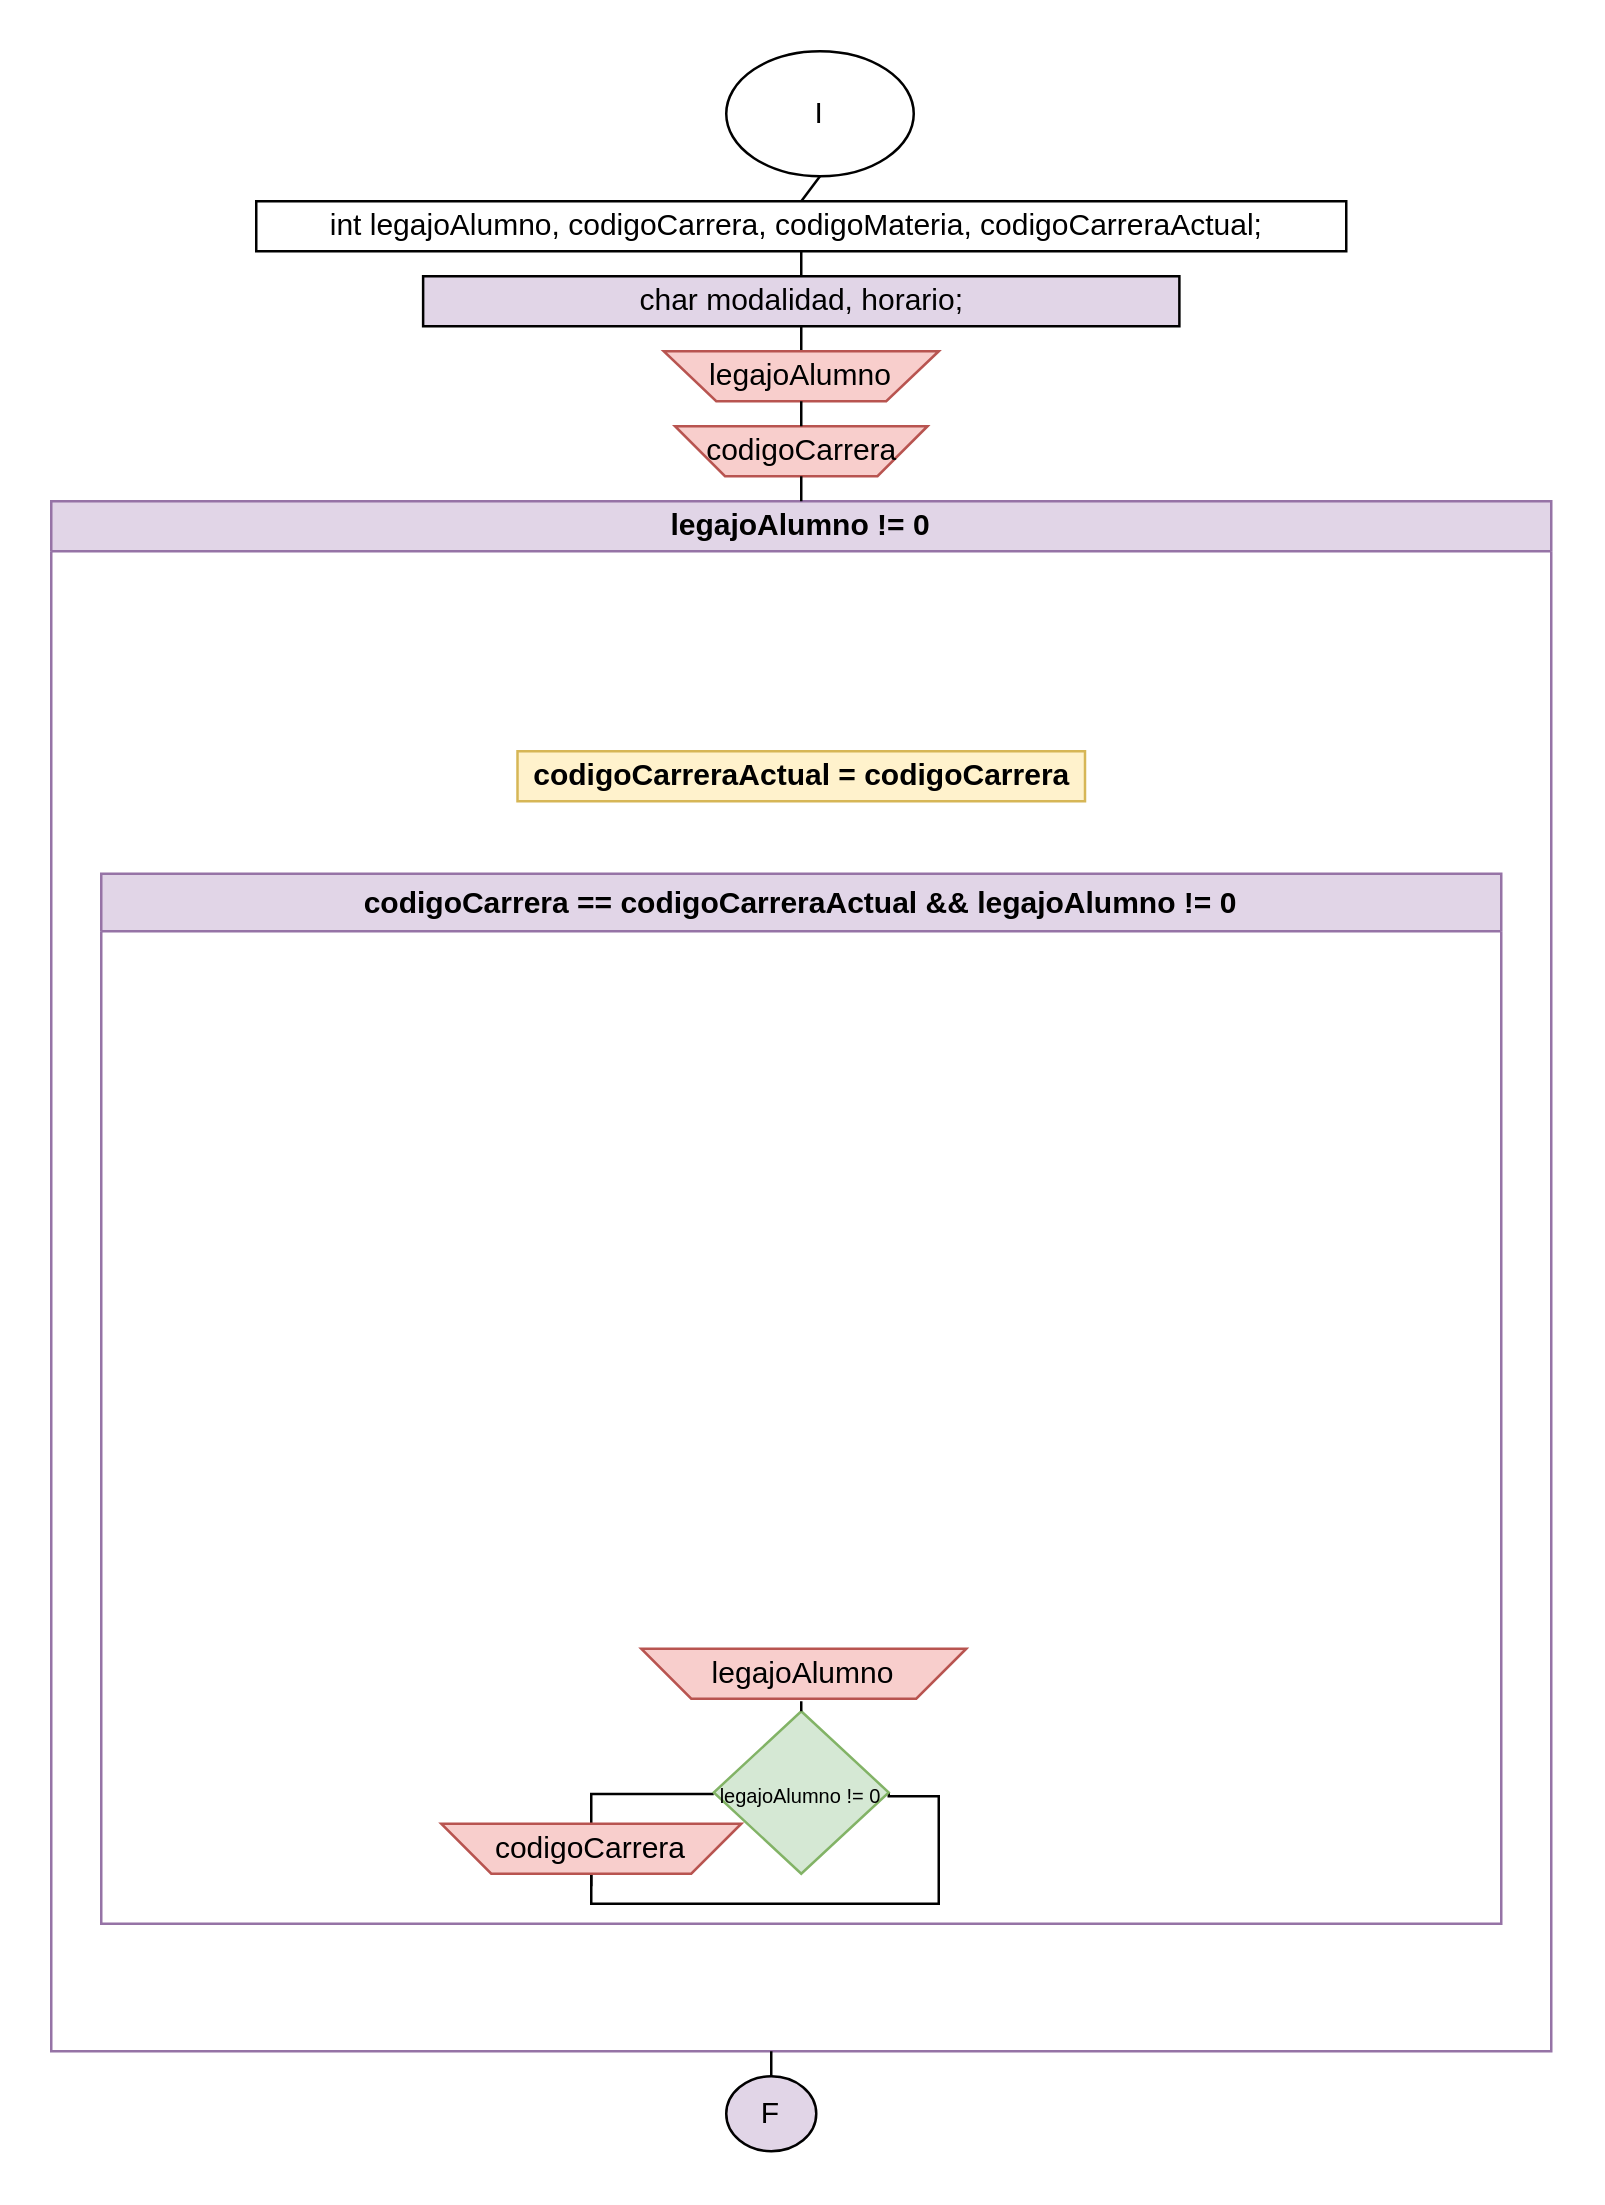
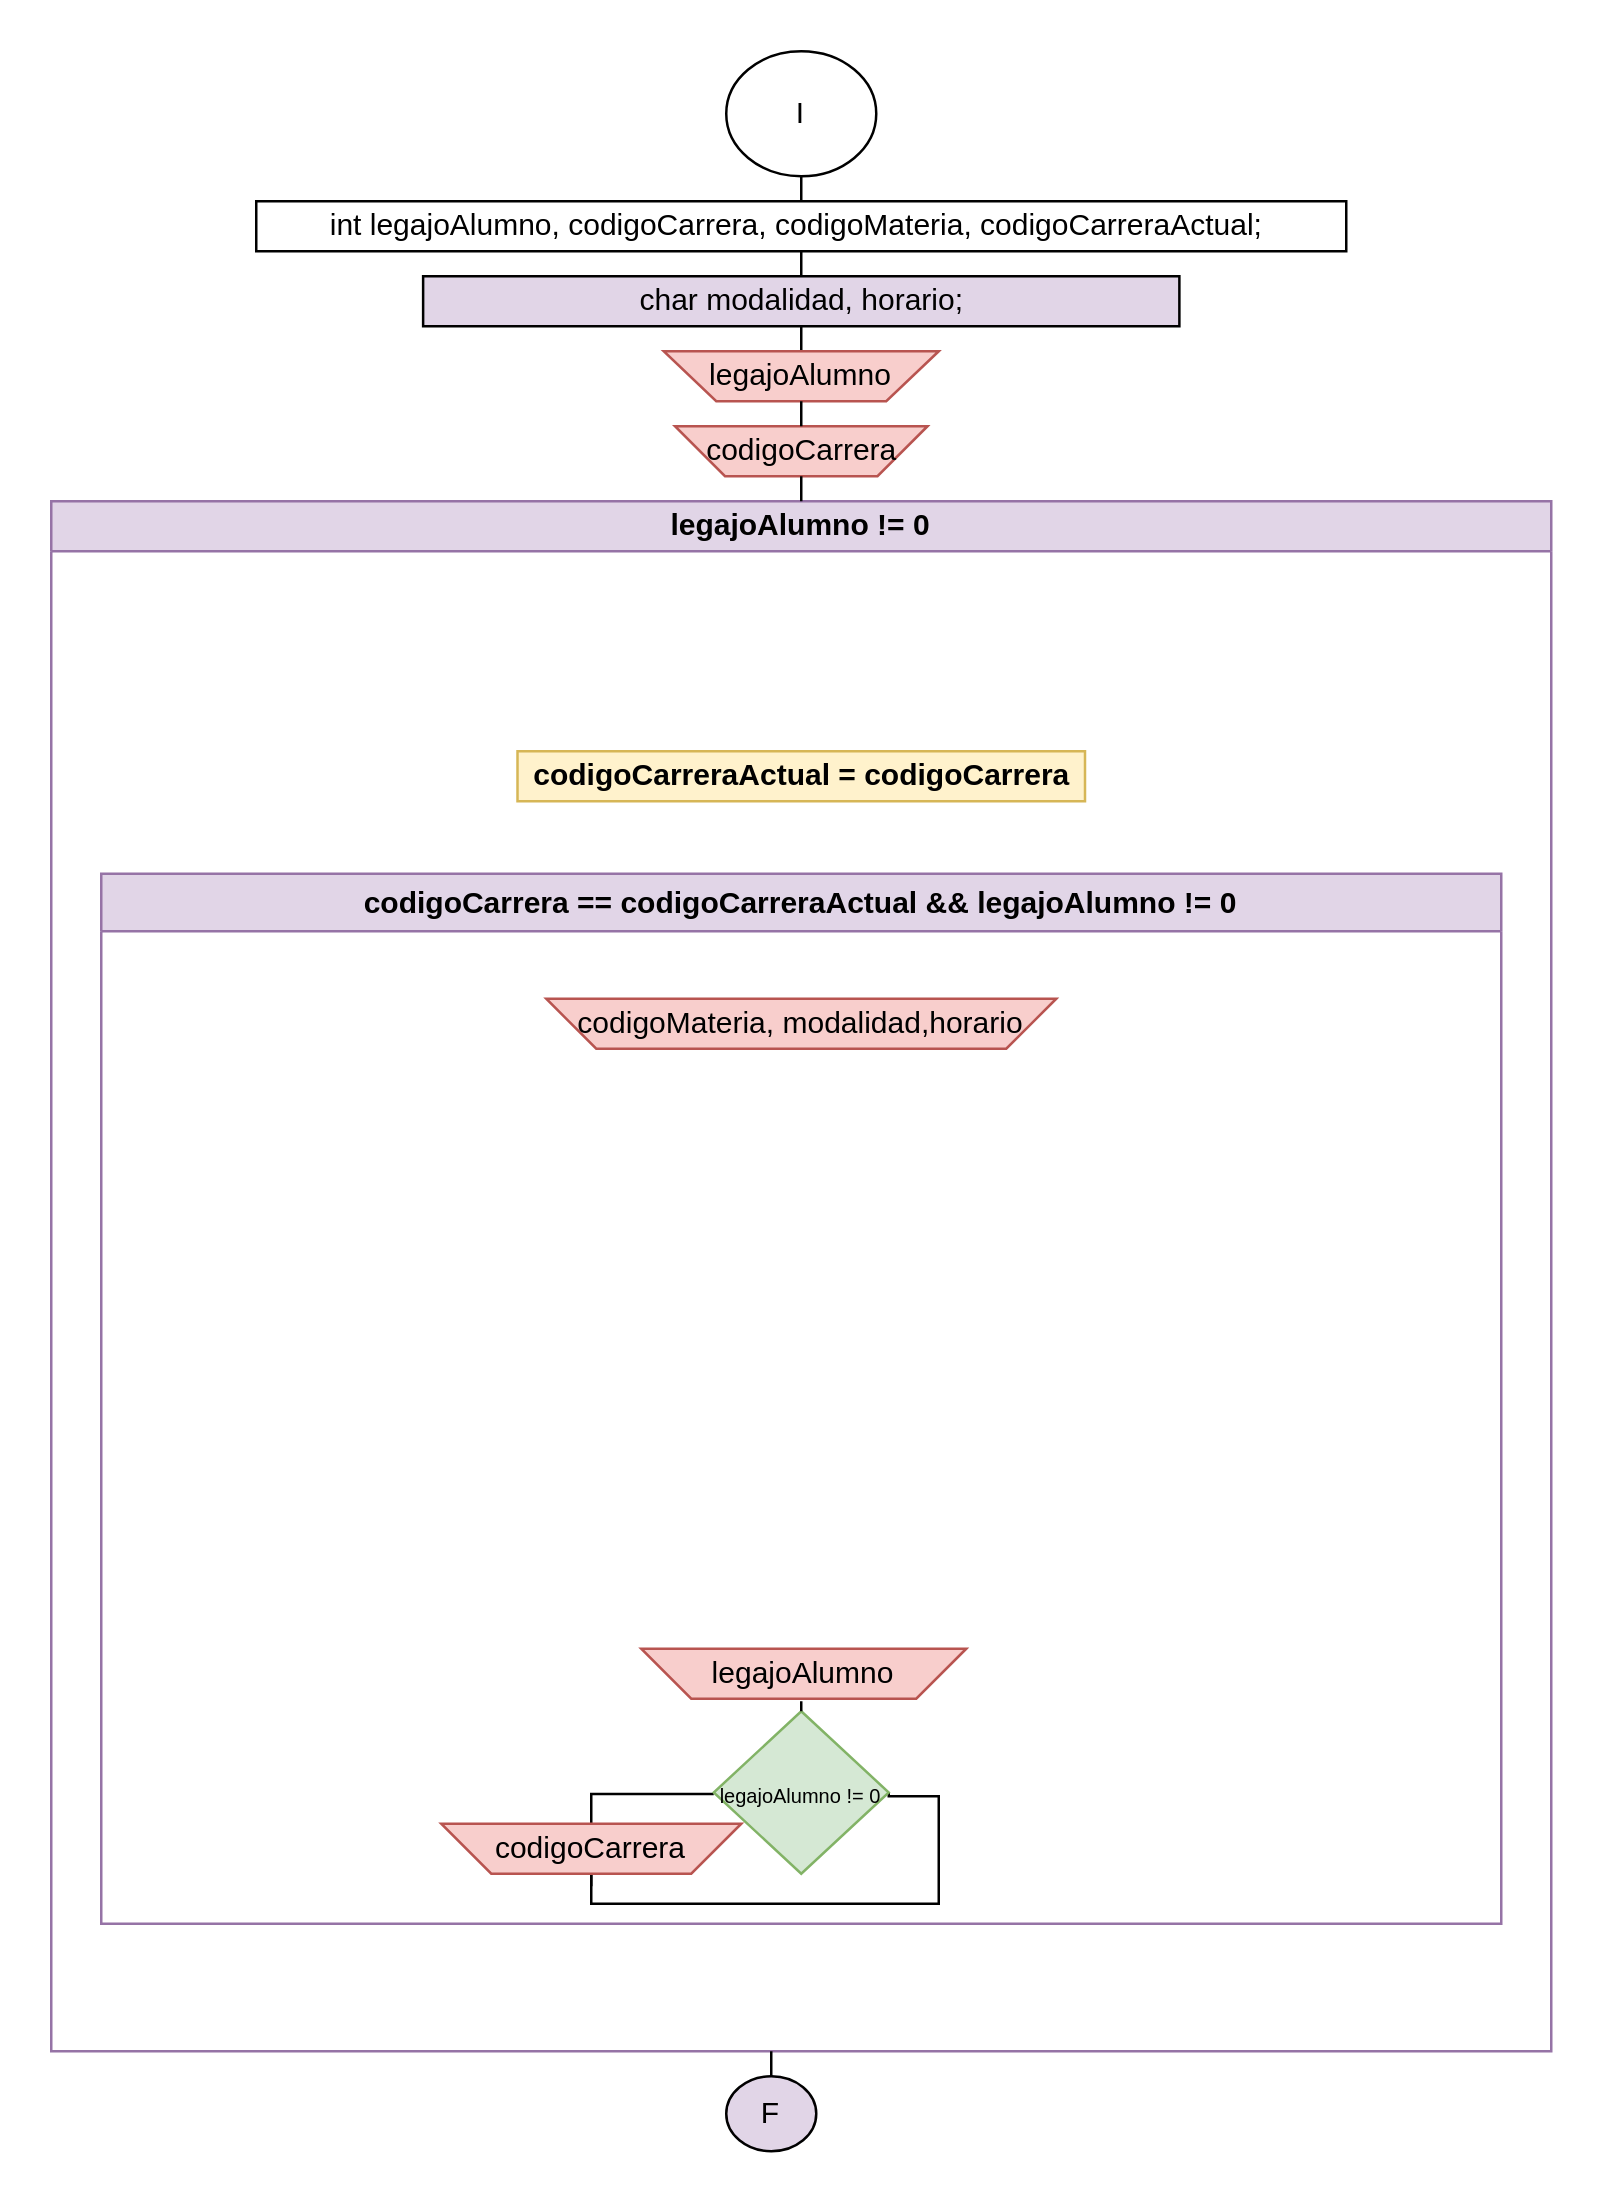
node "I": size 188x125 -> 150x125
node "codigoMateria, modalidad,horario": added
